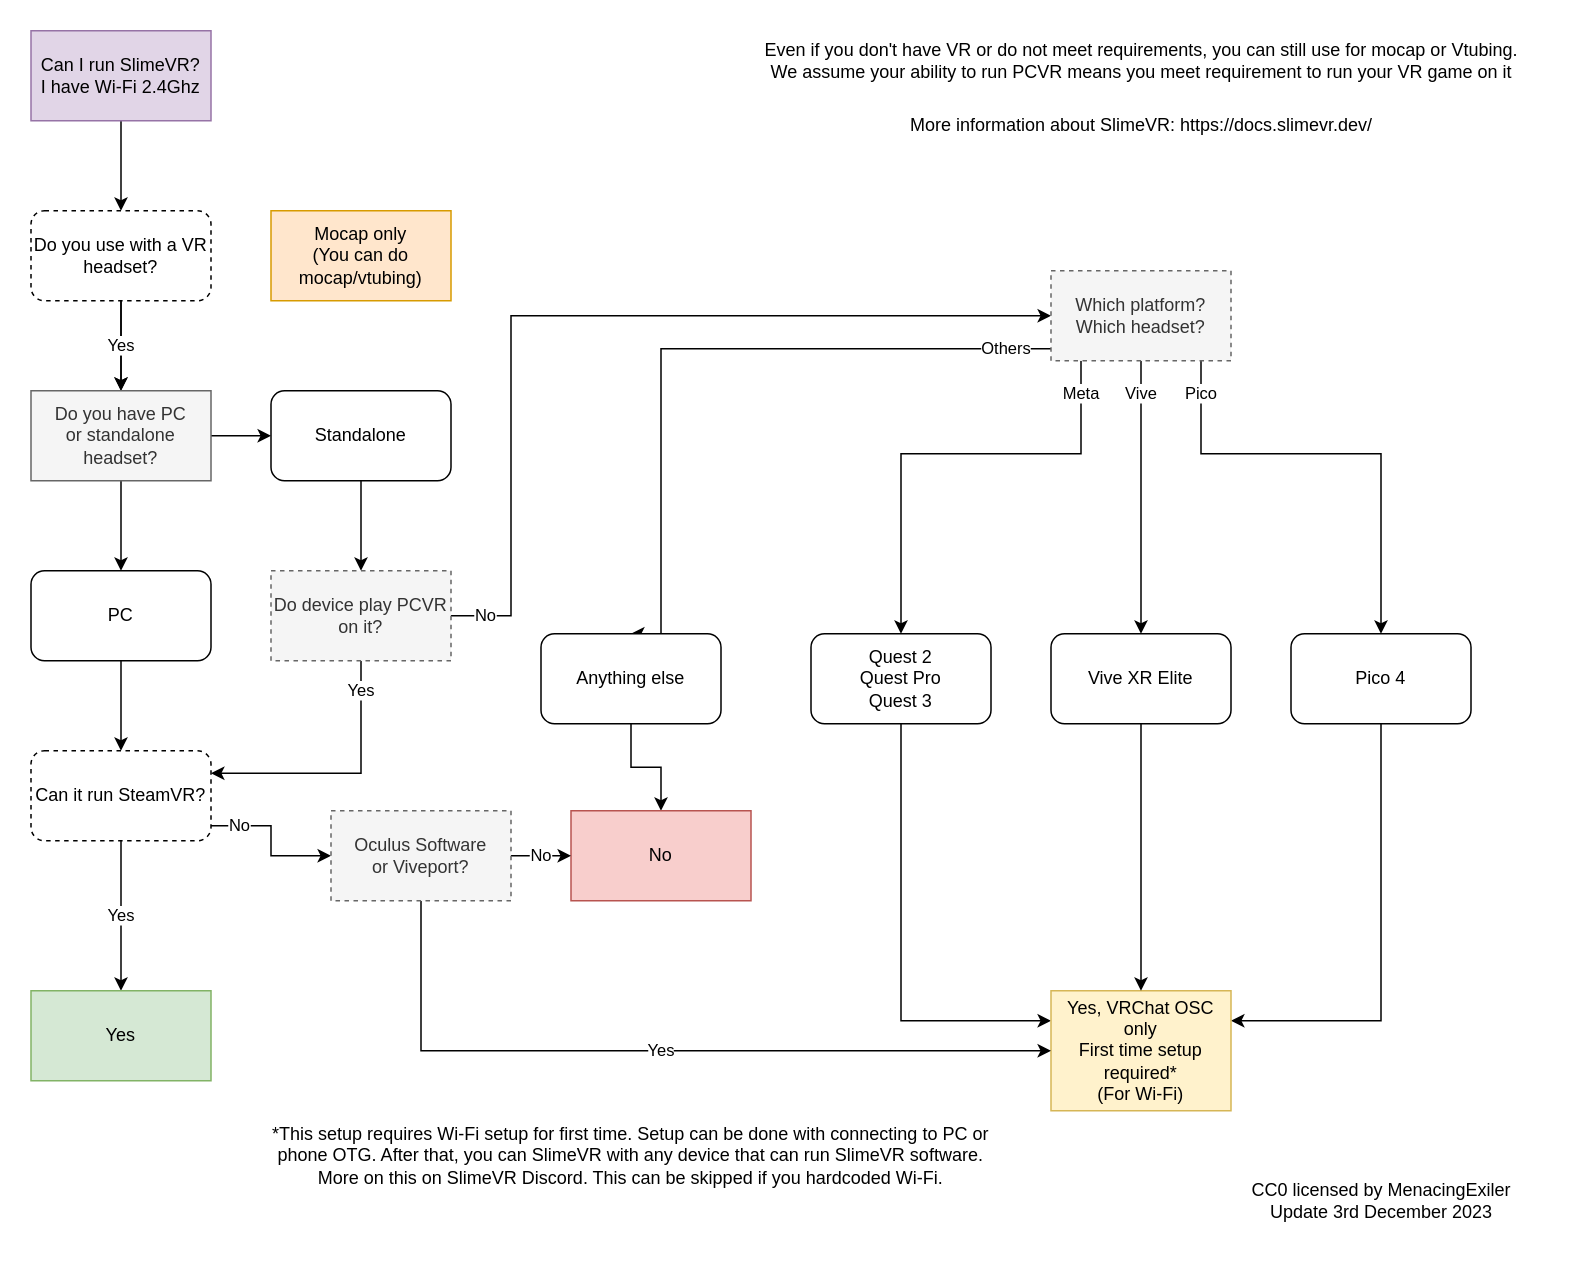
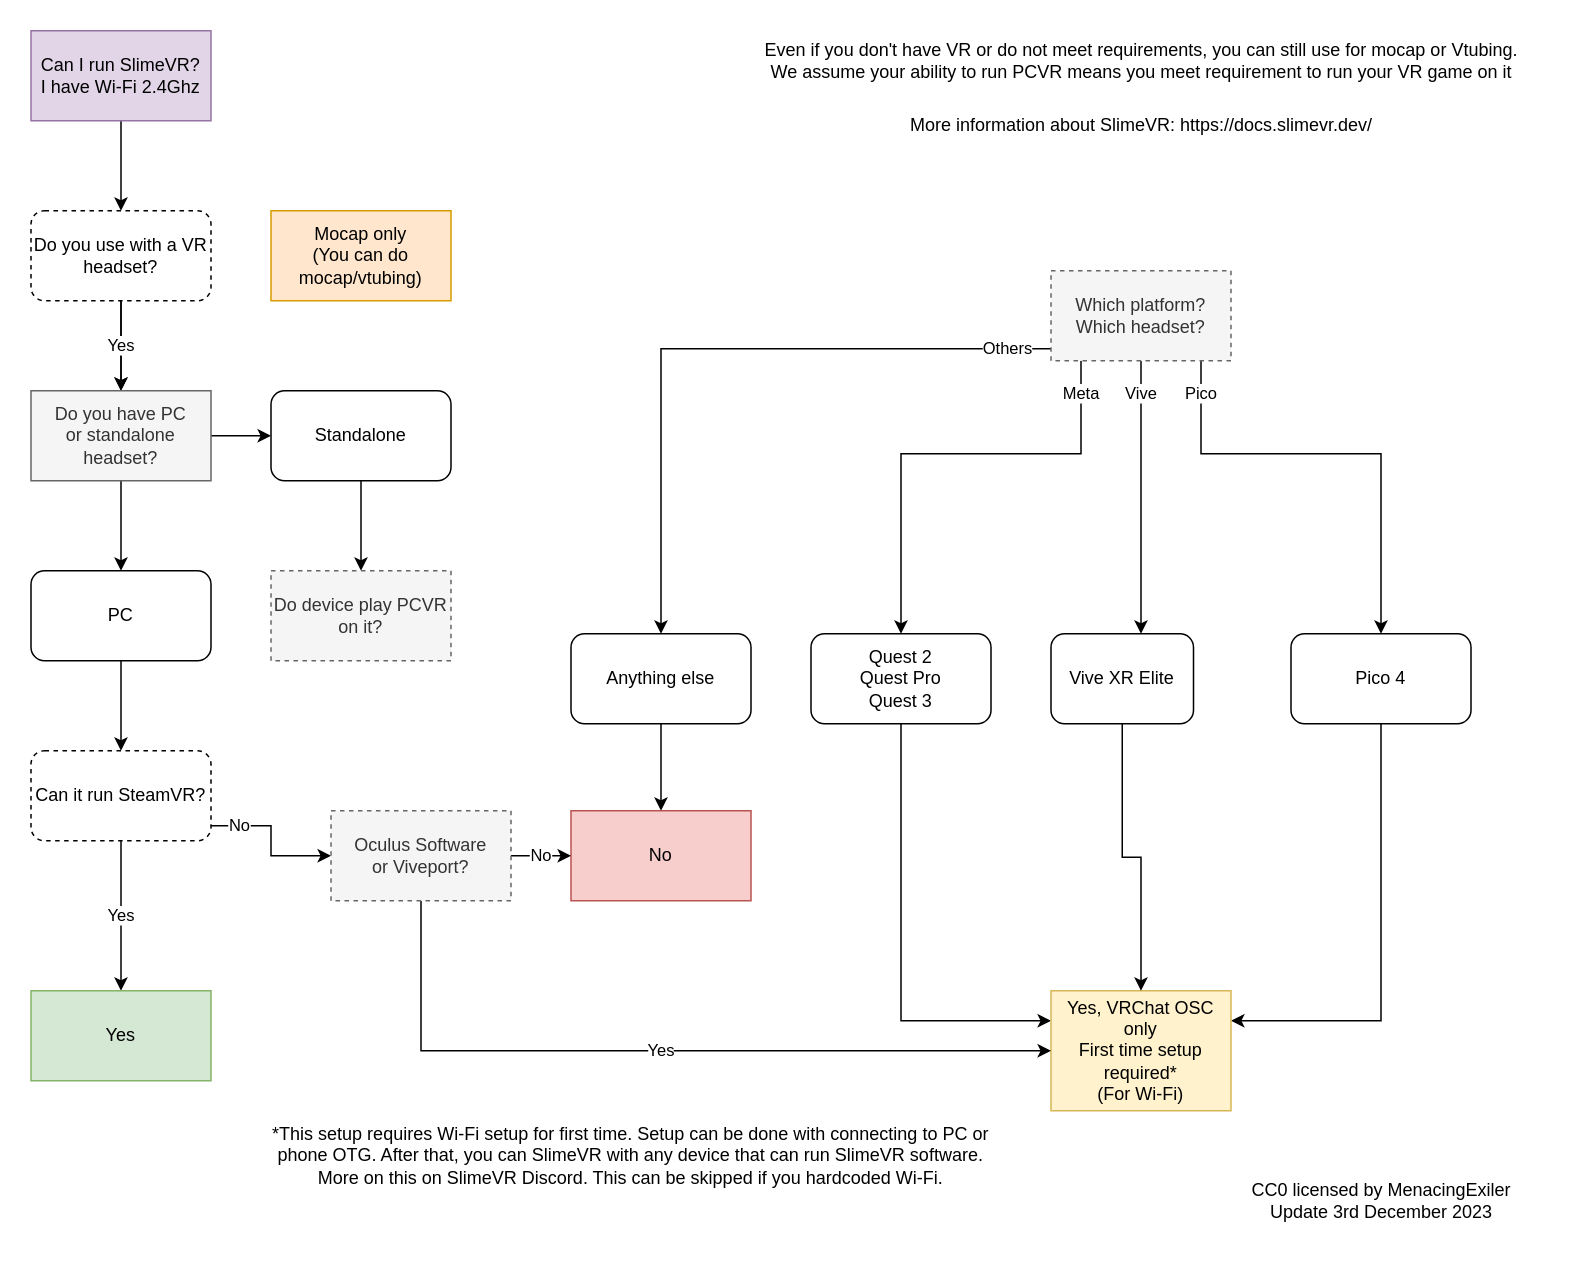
edge "Do device play PCVR on it?" -> "Which platform? Which headset?": removed, label "No"
node "Anything else": moved (631, 679) -> (661, 679)
node "Vive XR Elite": size 180x90 -> 143x90
edge "Do device play PCVR on it?" -> "Can it run SteamVR?": removed, label "Yes"
